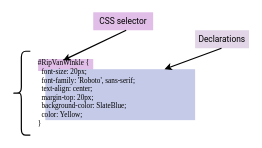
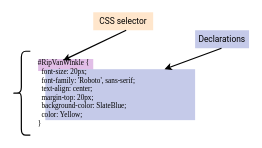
node "CSS selector": fillcolor #e1bee7 -> #ffe6cc
node "Declarations": fillcolor #e1d5e7 -> #c5cae9
